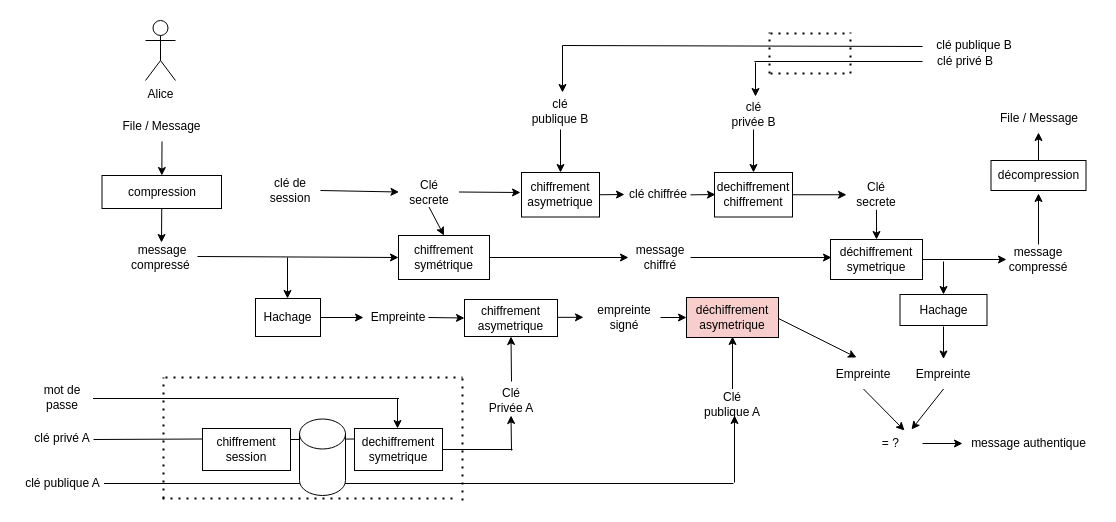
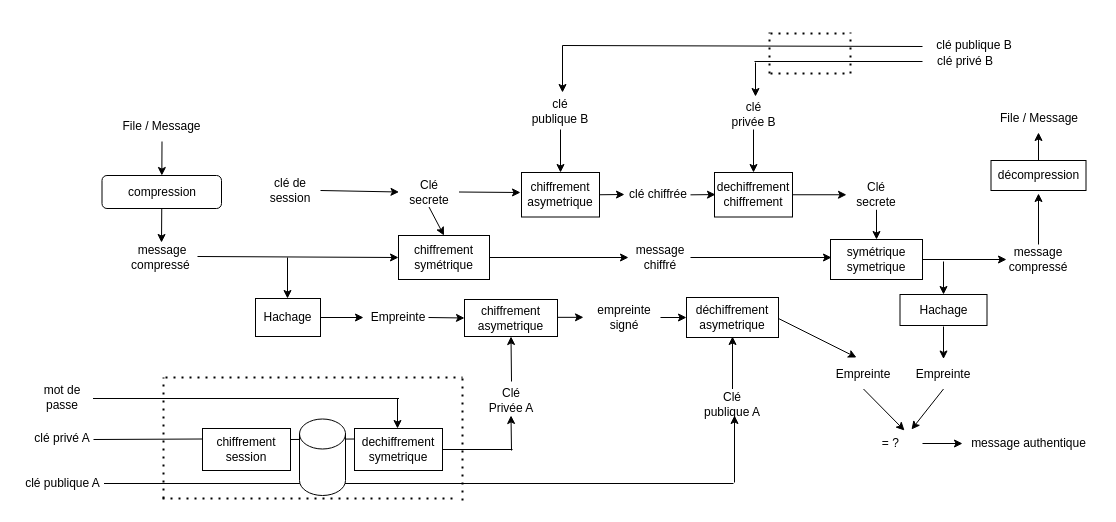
node "Alice": removed
node "compression": shape rectangle -> rounded rectangle
node "déchiffrement symetrique": label "déchiffrement symetrique" -> "symétrique symetrique"
node "déchiffrement asymetrique": fillcolor #f8cecc -> #ffffff
